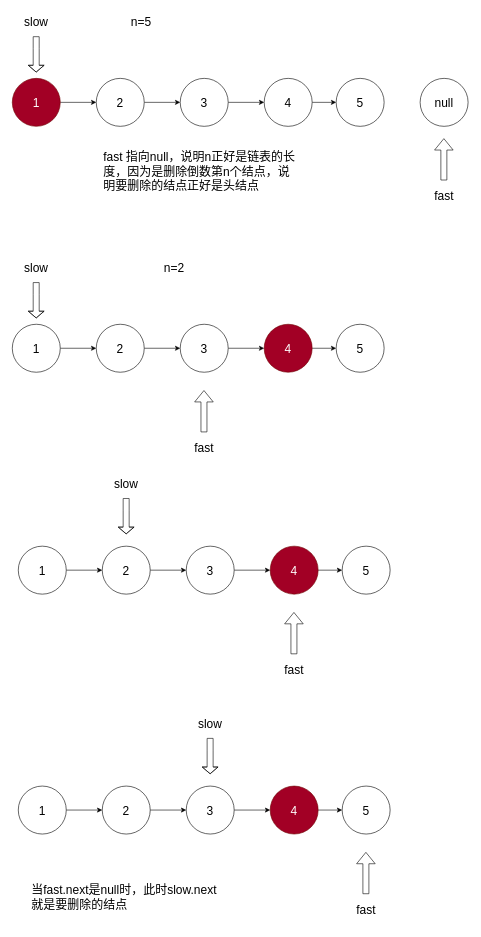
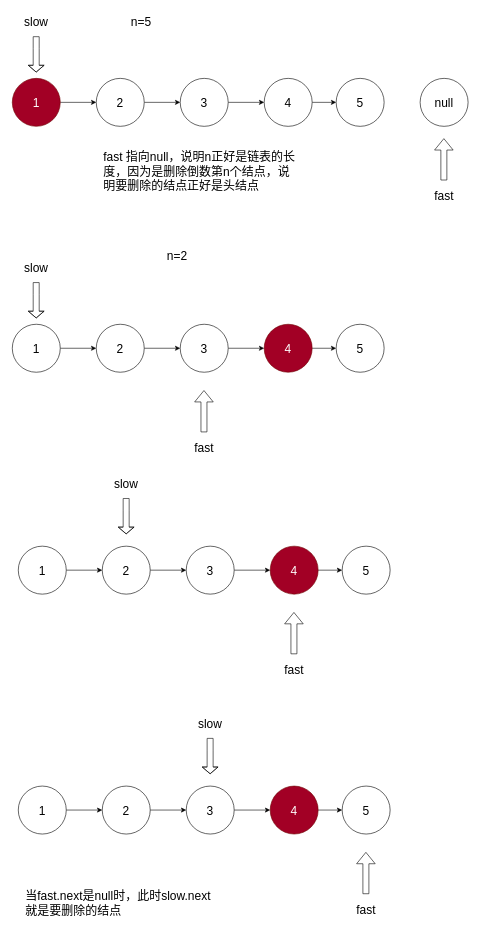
node "n=2": moved (174, 267) -> (177, 255)
node "当fast.next是null时，此时slow.next就是要删除的结点": moved (129, 897) -> (123, 903)
